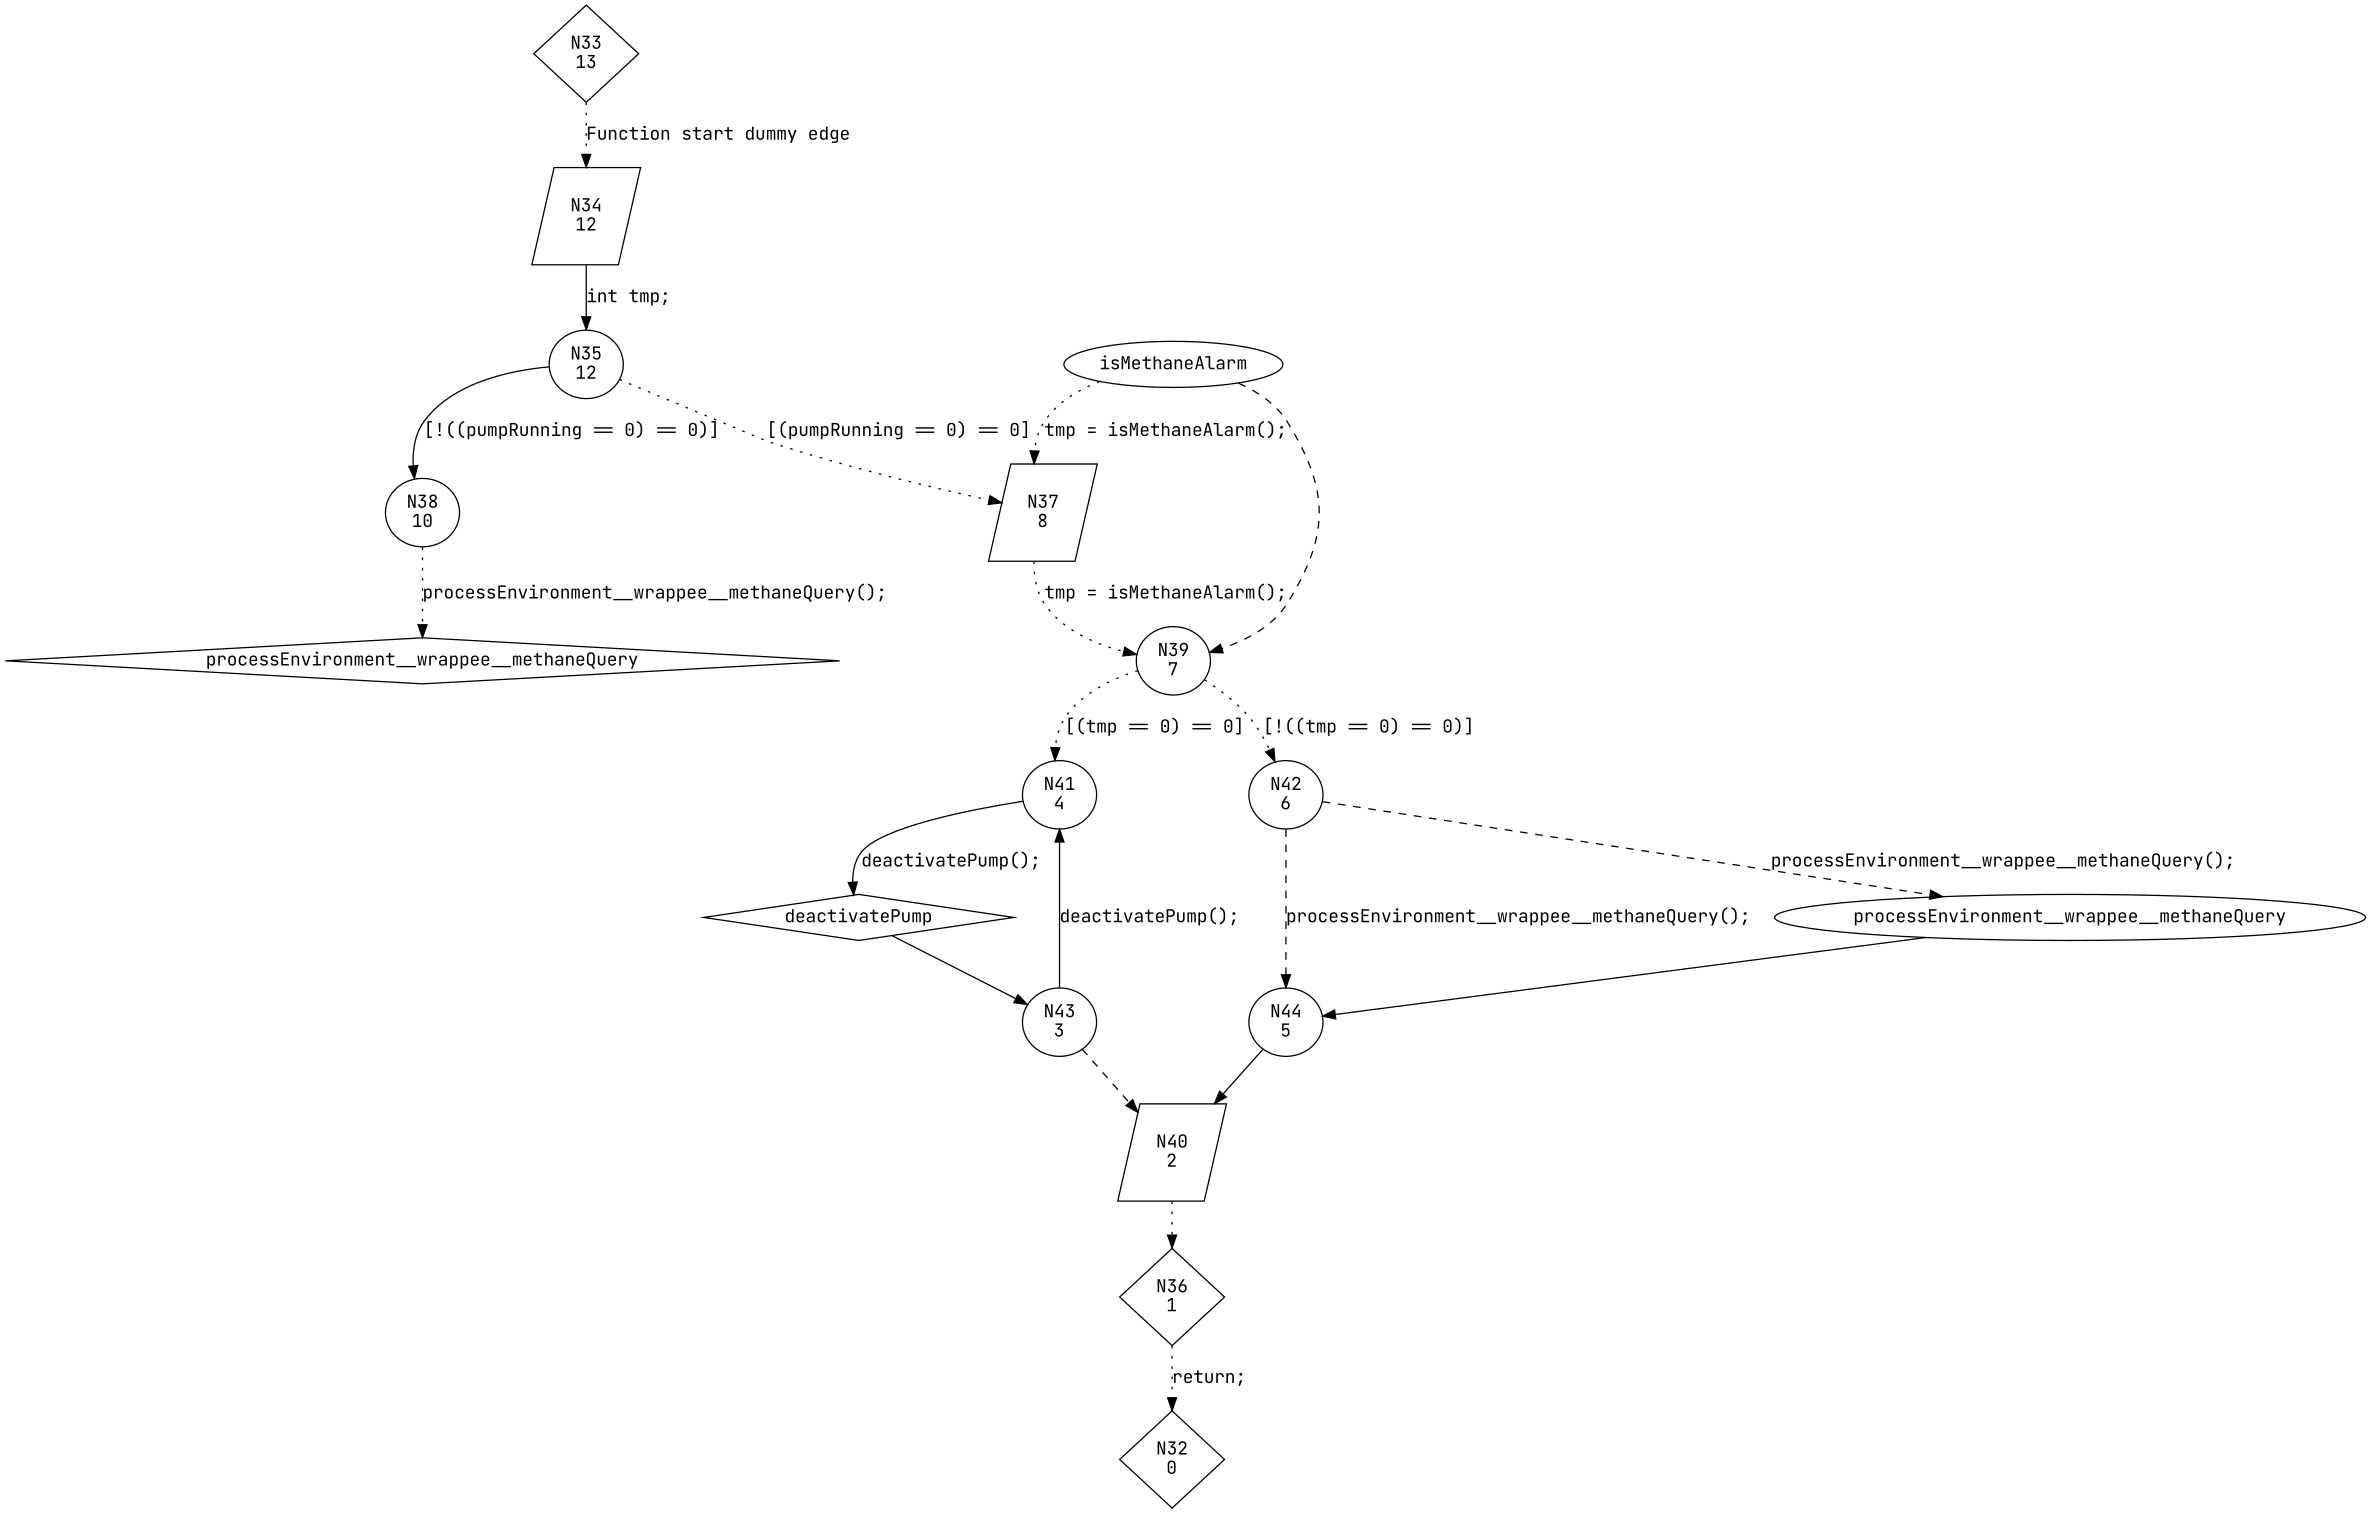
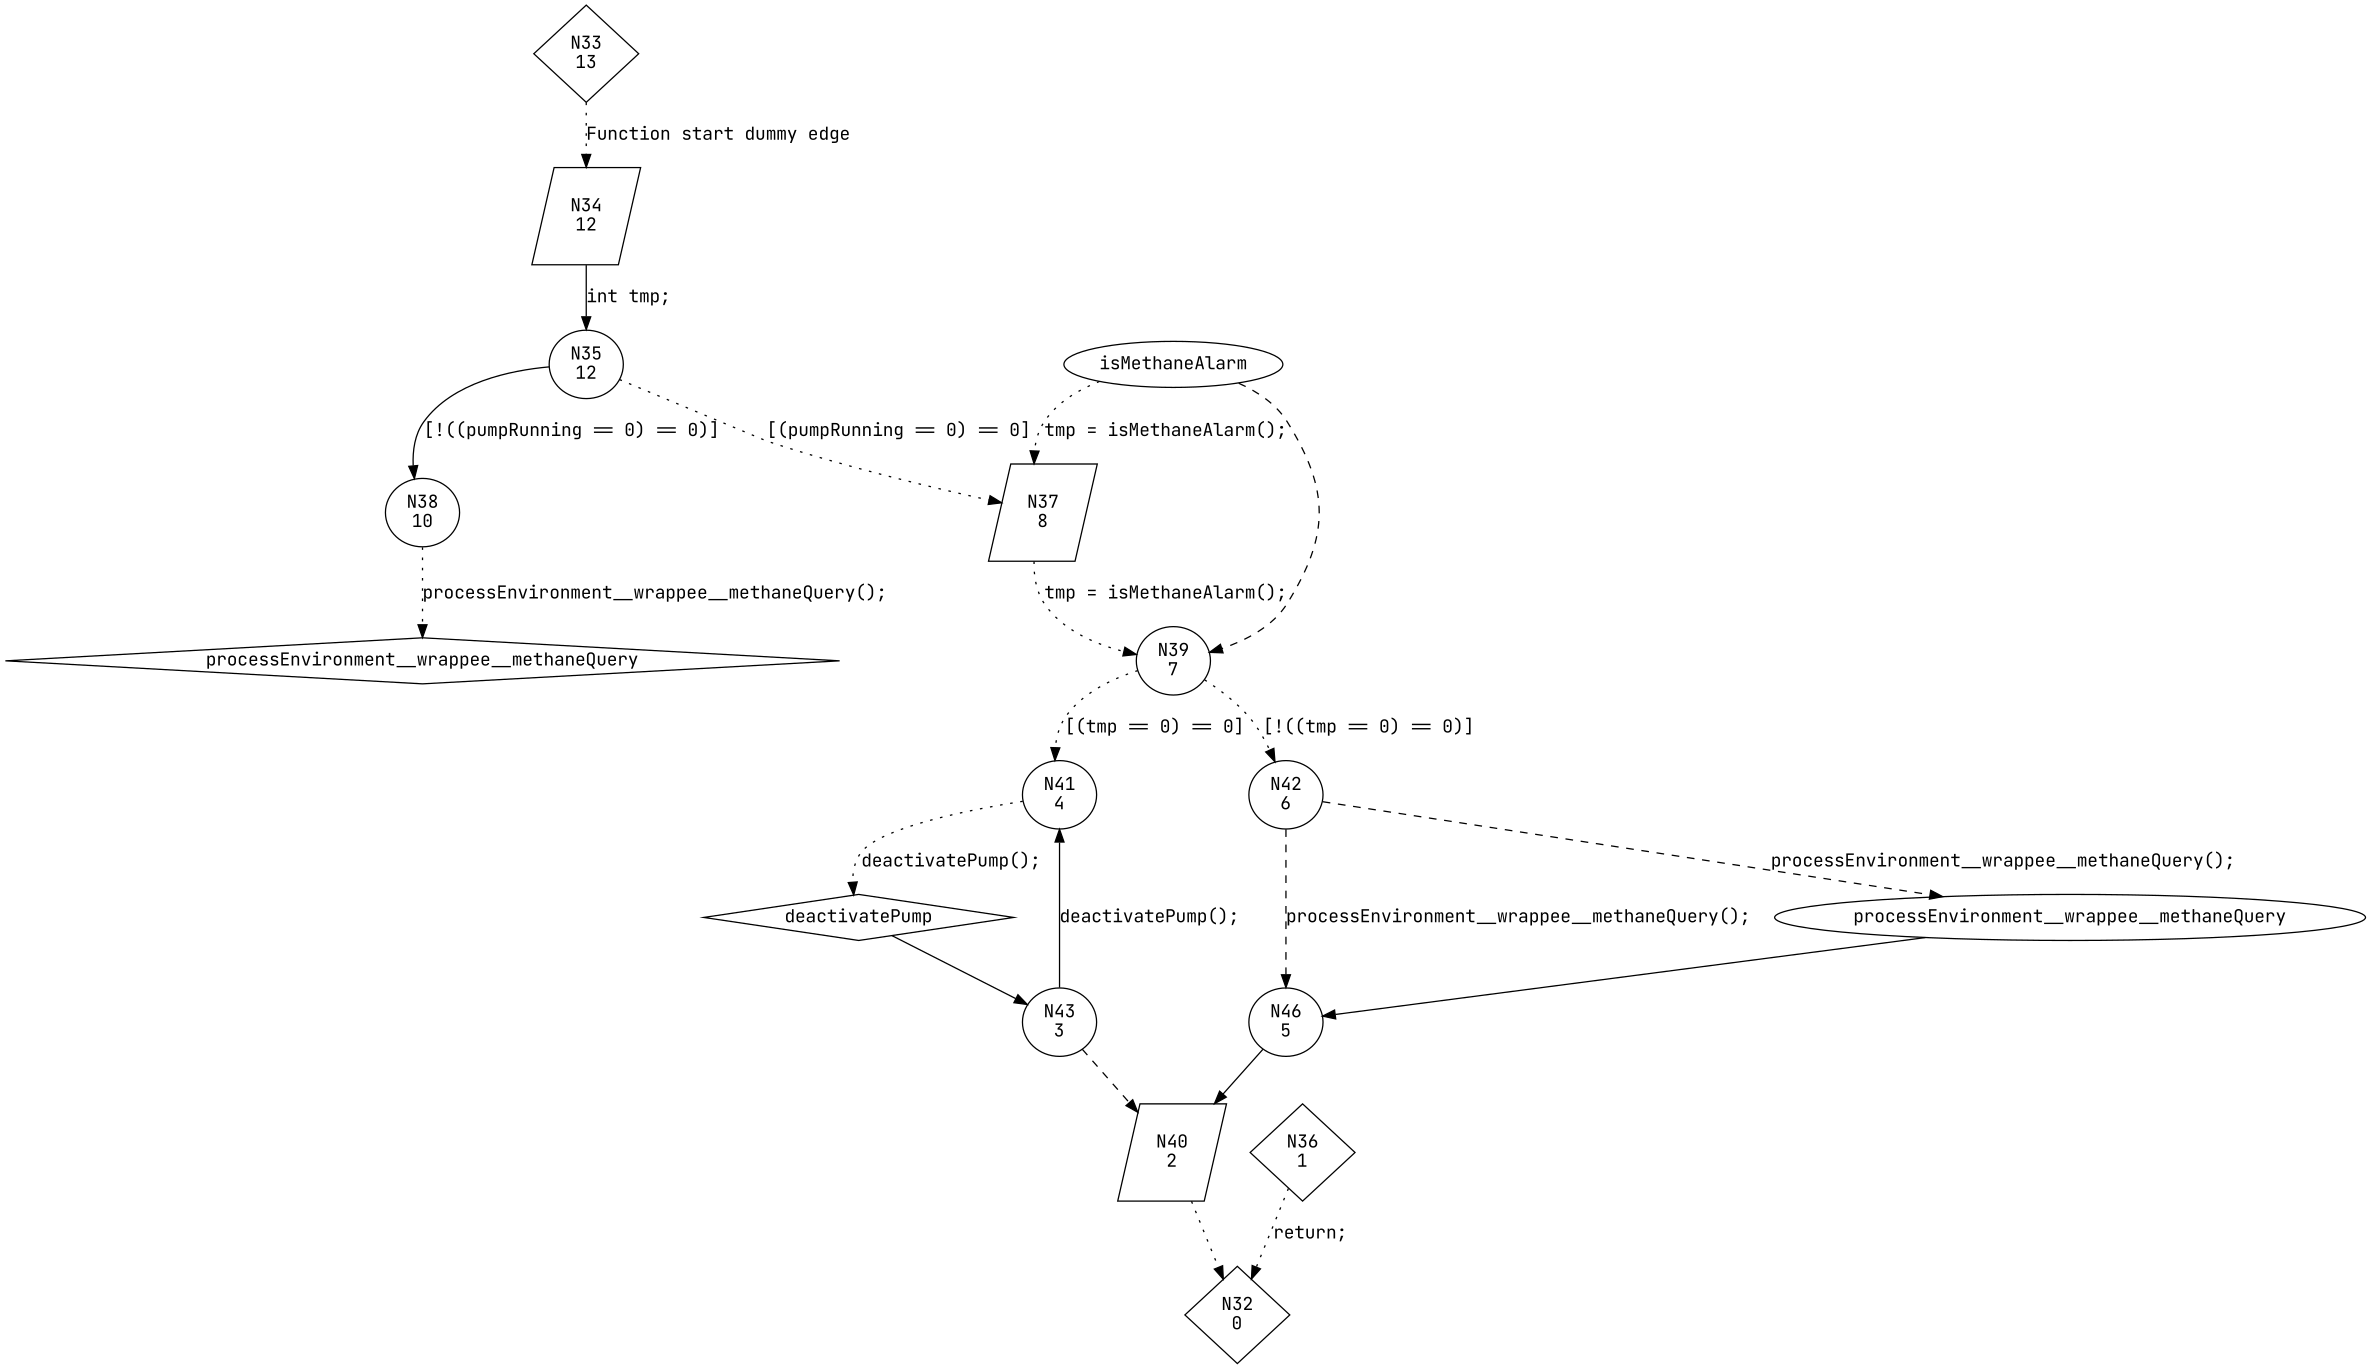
edge "N41 4" -> "deactivatePump": style solid -> dotted
node "N44 5": label "N44 5" -> "N46 5"
edge "N40 2" -> "N36 1": now "N40 2" -> "N32 0"
